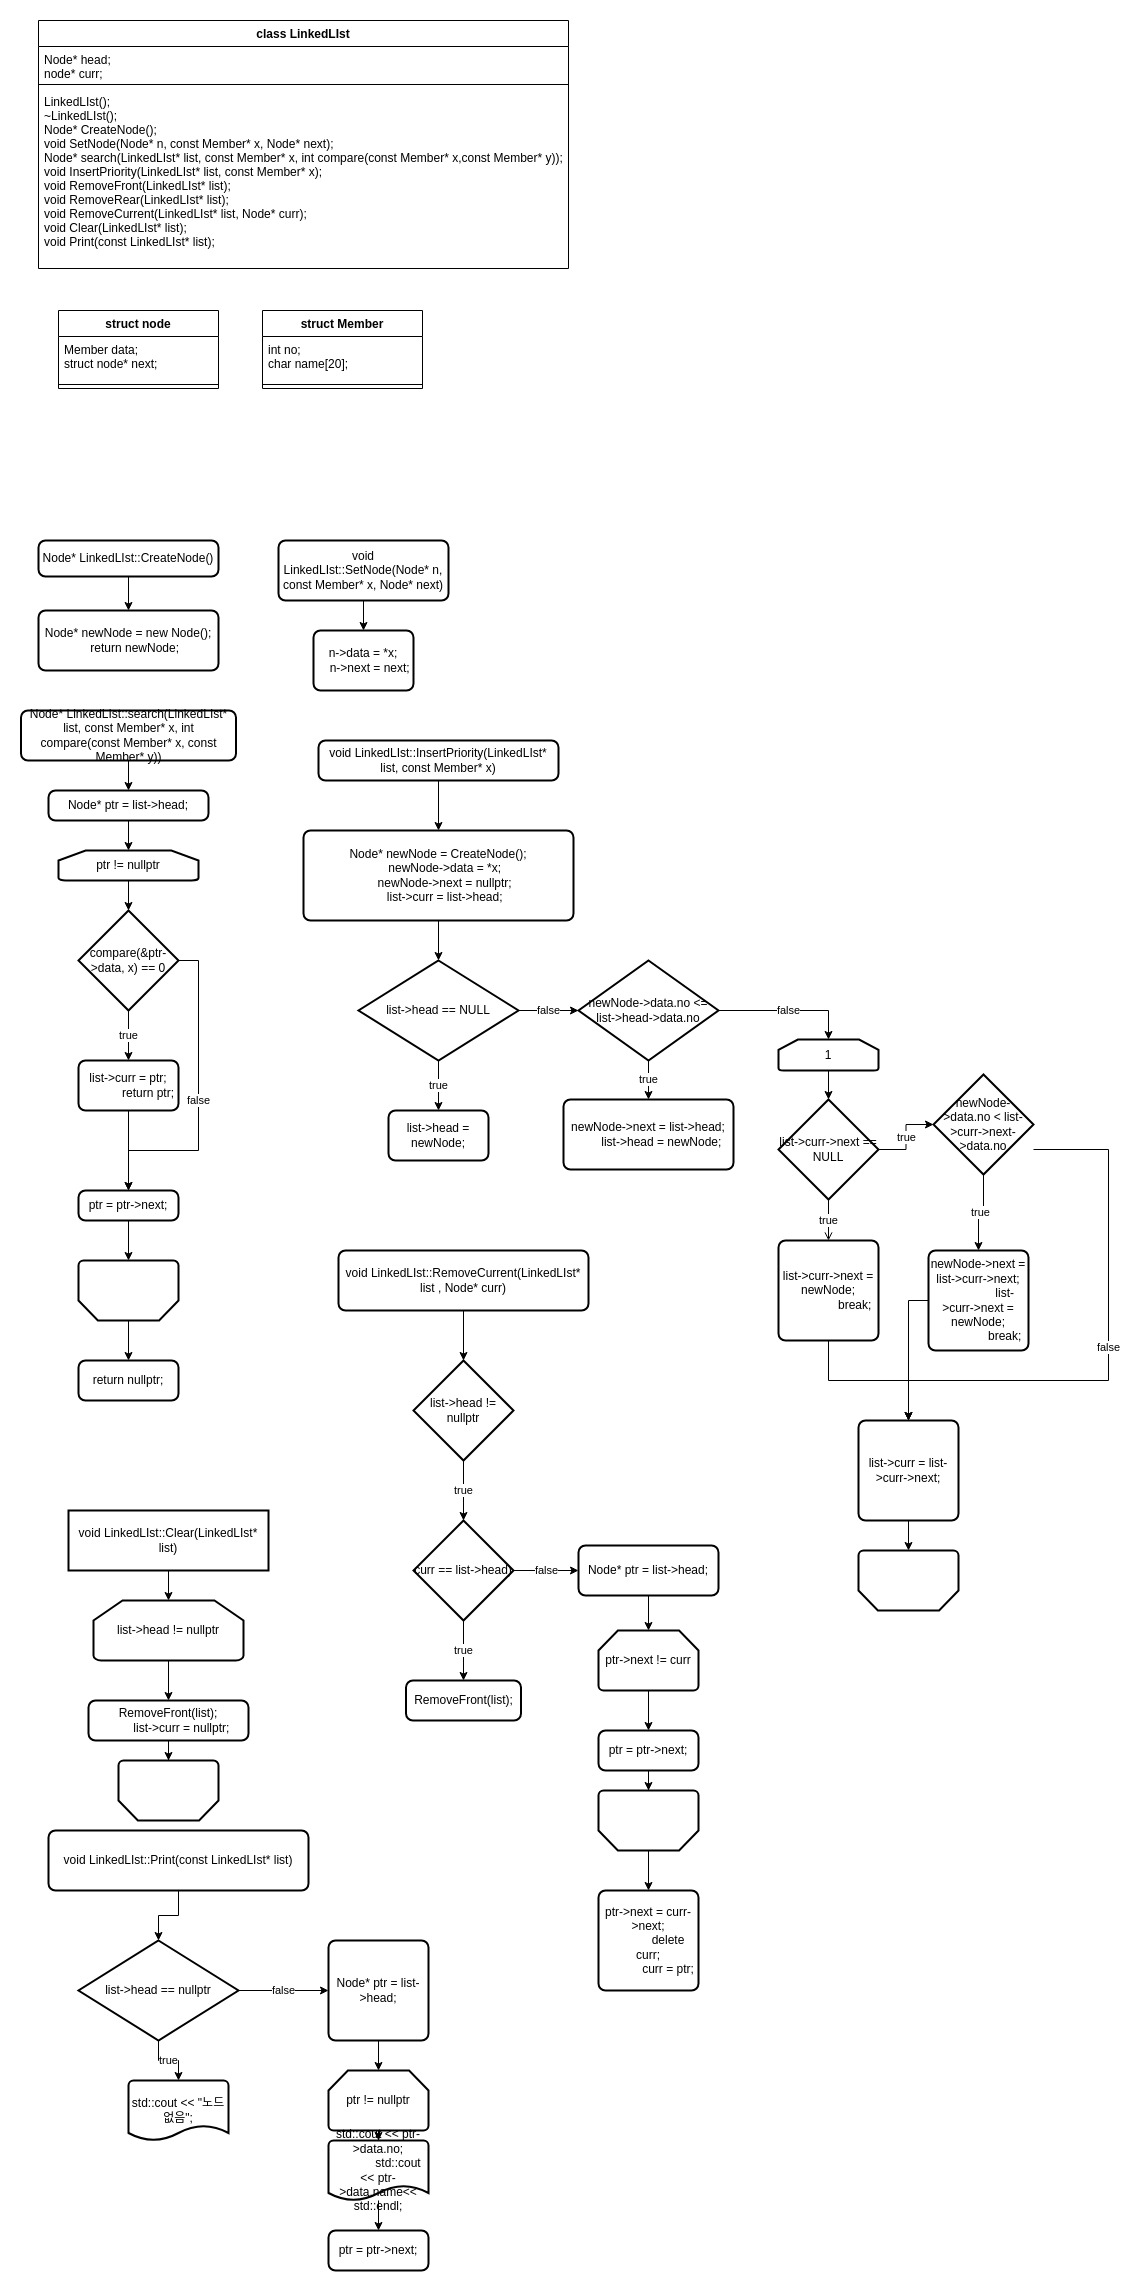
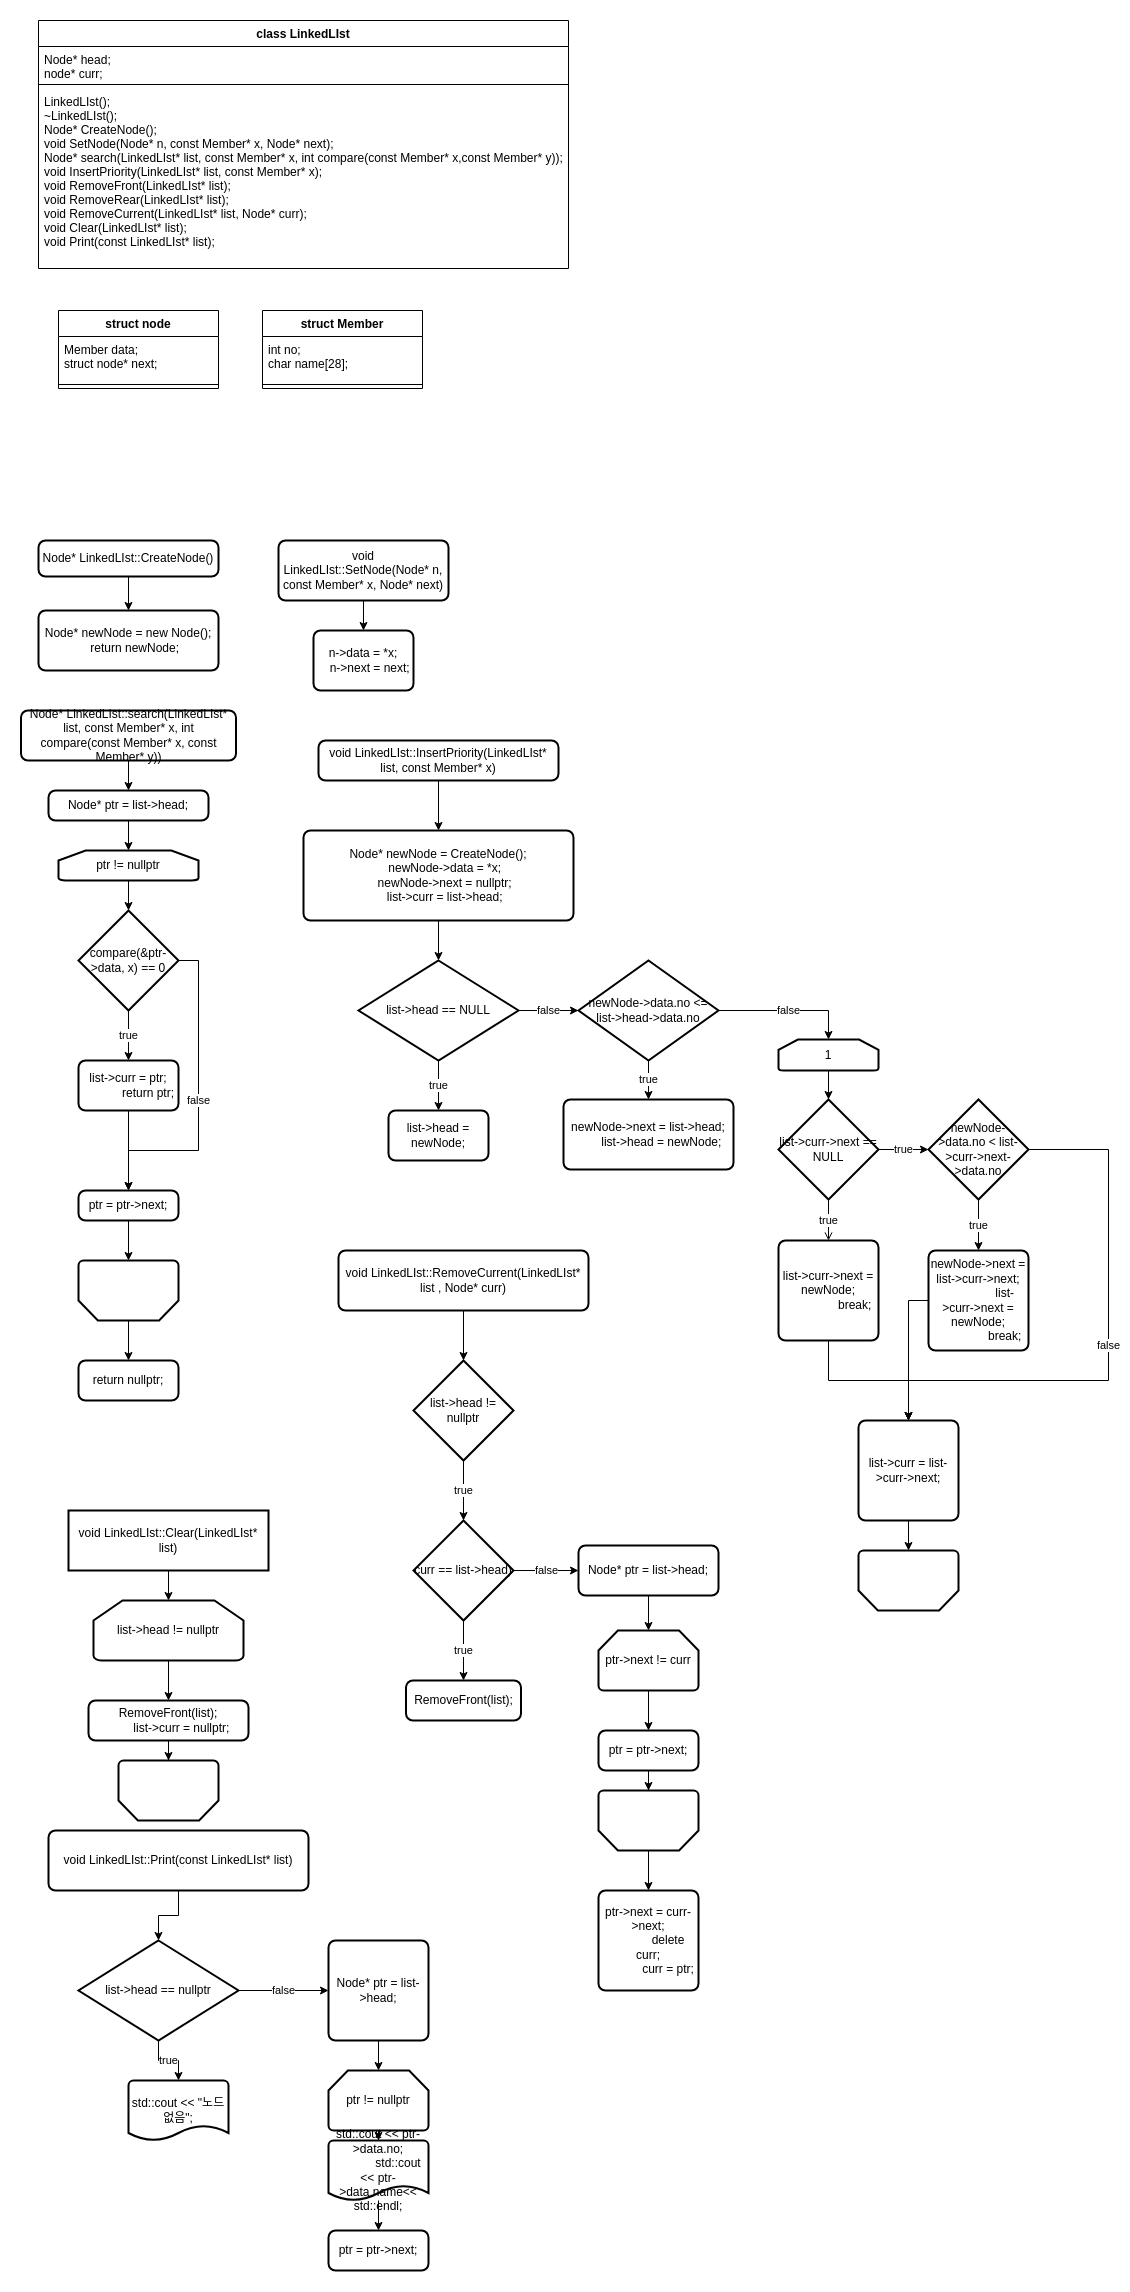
node "int no; char name[20];": label "int no; char name[20];" -> "int no; char name[28];"
node "newNode->data.no curr->next->data.no": moved (984, 1125) -> (979, 1150)
